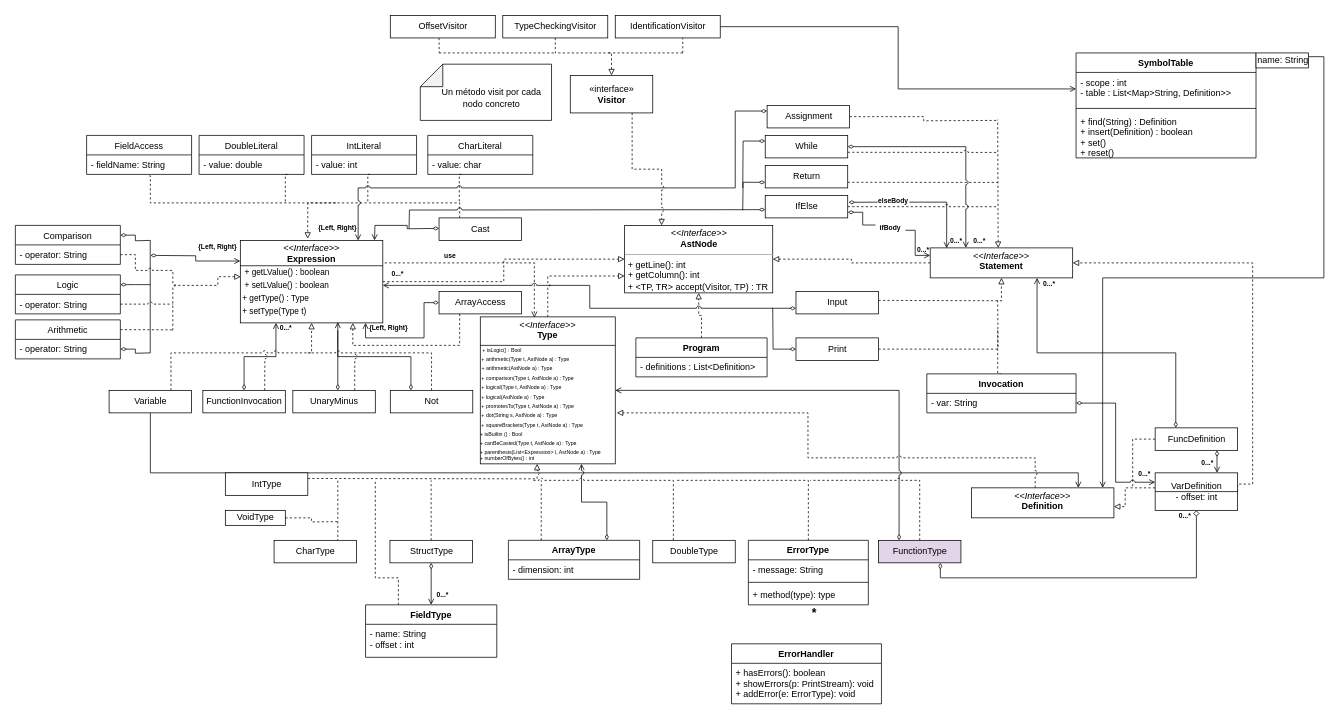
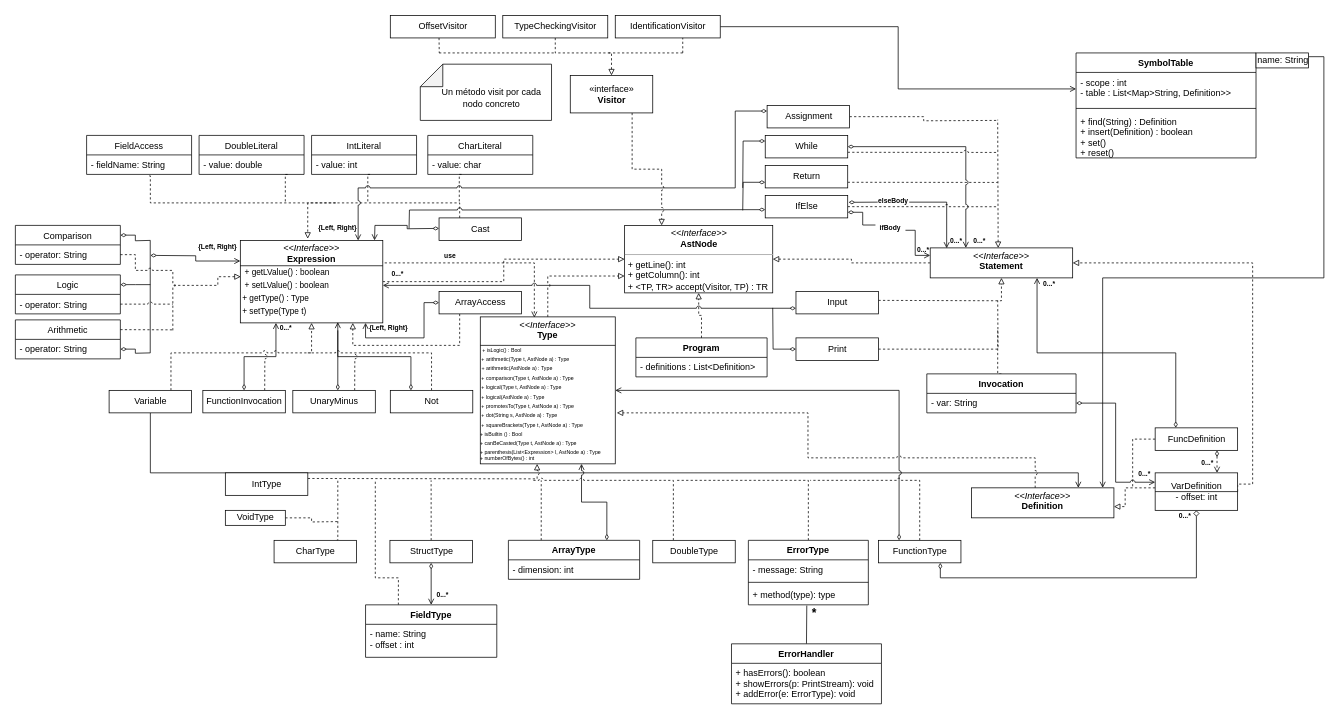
edge "FuncDefinition" -- "VarDefinition - offset: int": style solid -> dashed
node "FunctionType": fillcolor #e1d5e7 -> #ffffff
edge "+ method(type): type" -- "ErrorHandler": added
